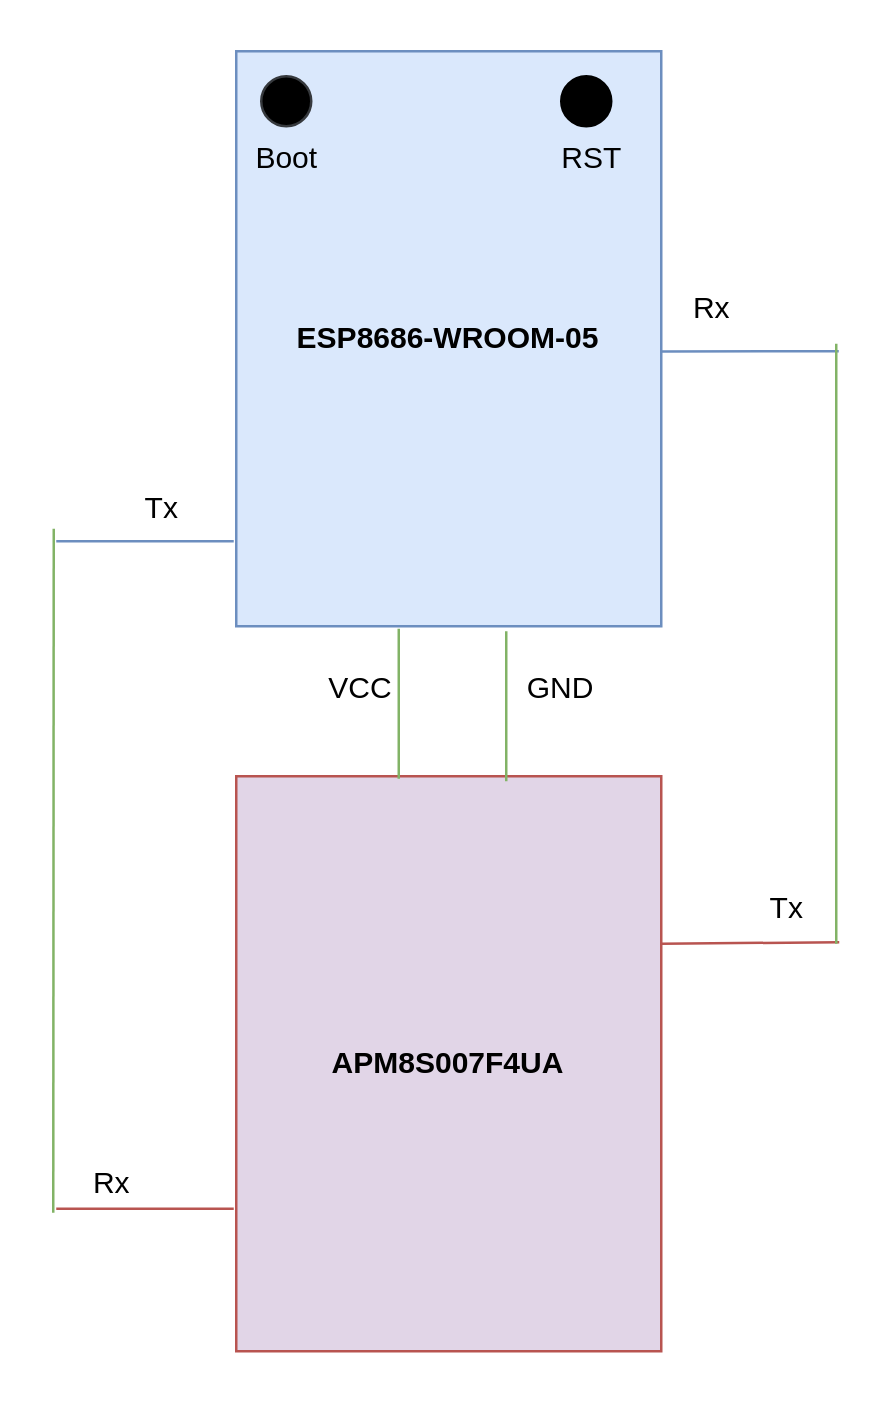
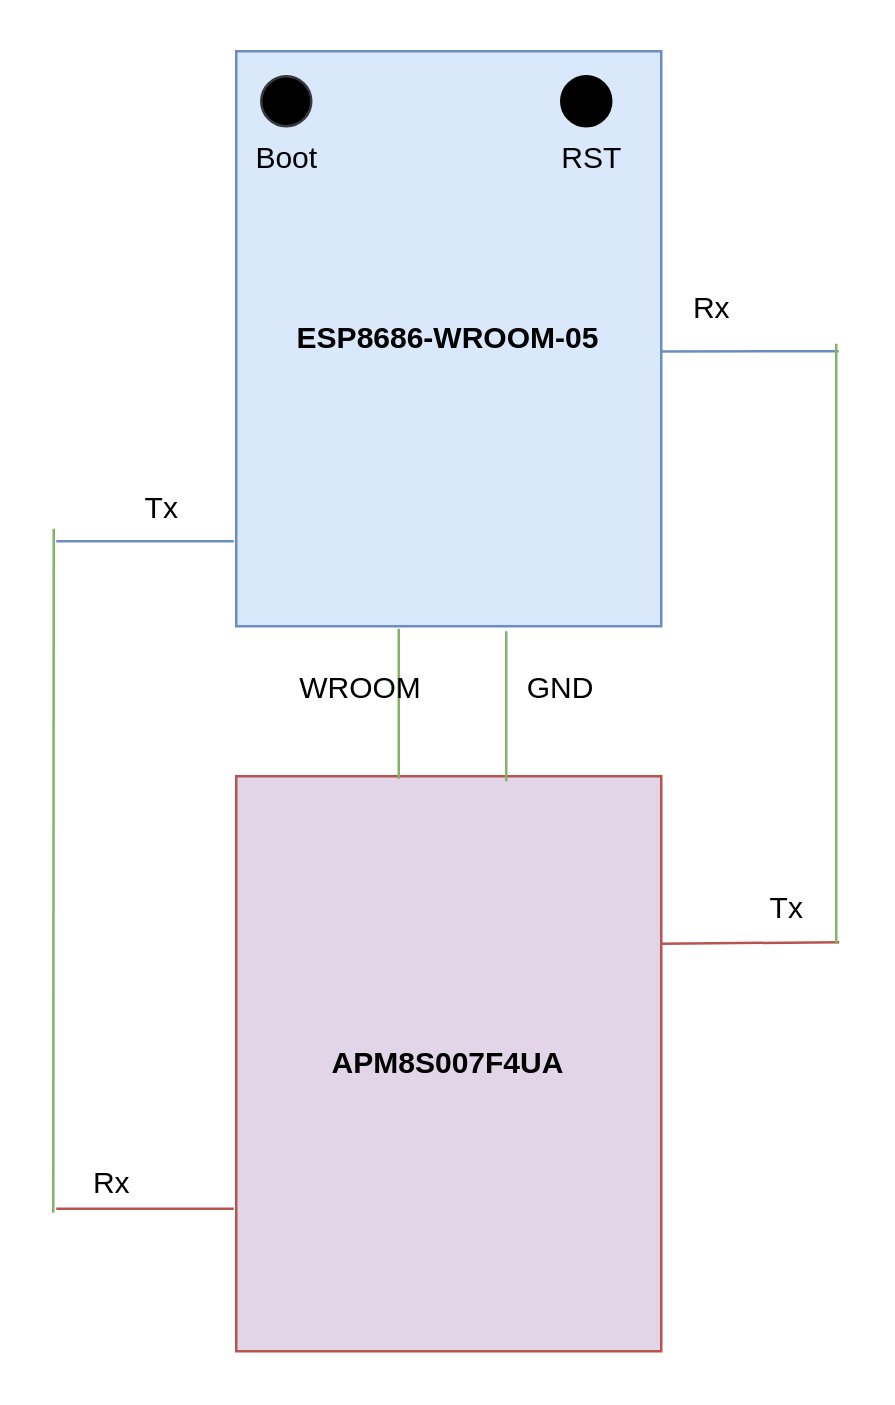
node "VCC": label "VCC" -> "WROOM"
